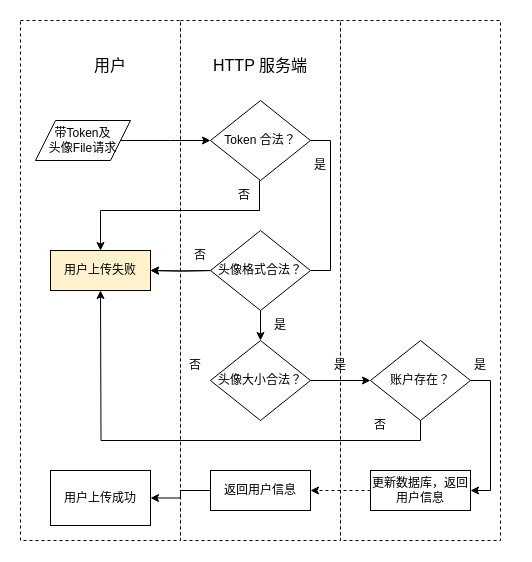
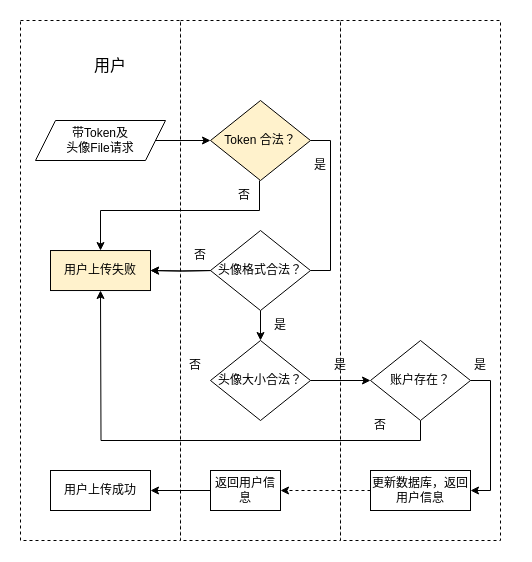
node "HTTP 服务端": removed
node "带Token及 头像File请求": size 95x40 -> 130x40
node "Token 合法？": fillcolor #ffffff -> #fff2cc
node "返回用户信息": size 100x40 -> 70x40
node "用户上传成功": size 100x55 -> 100x40
